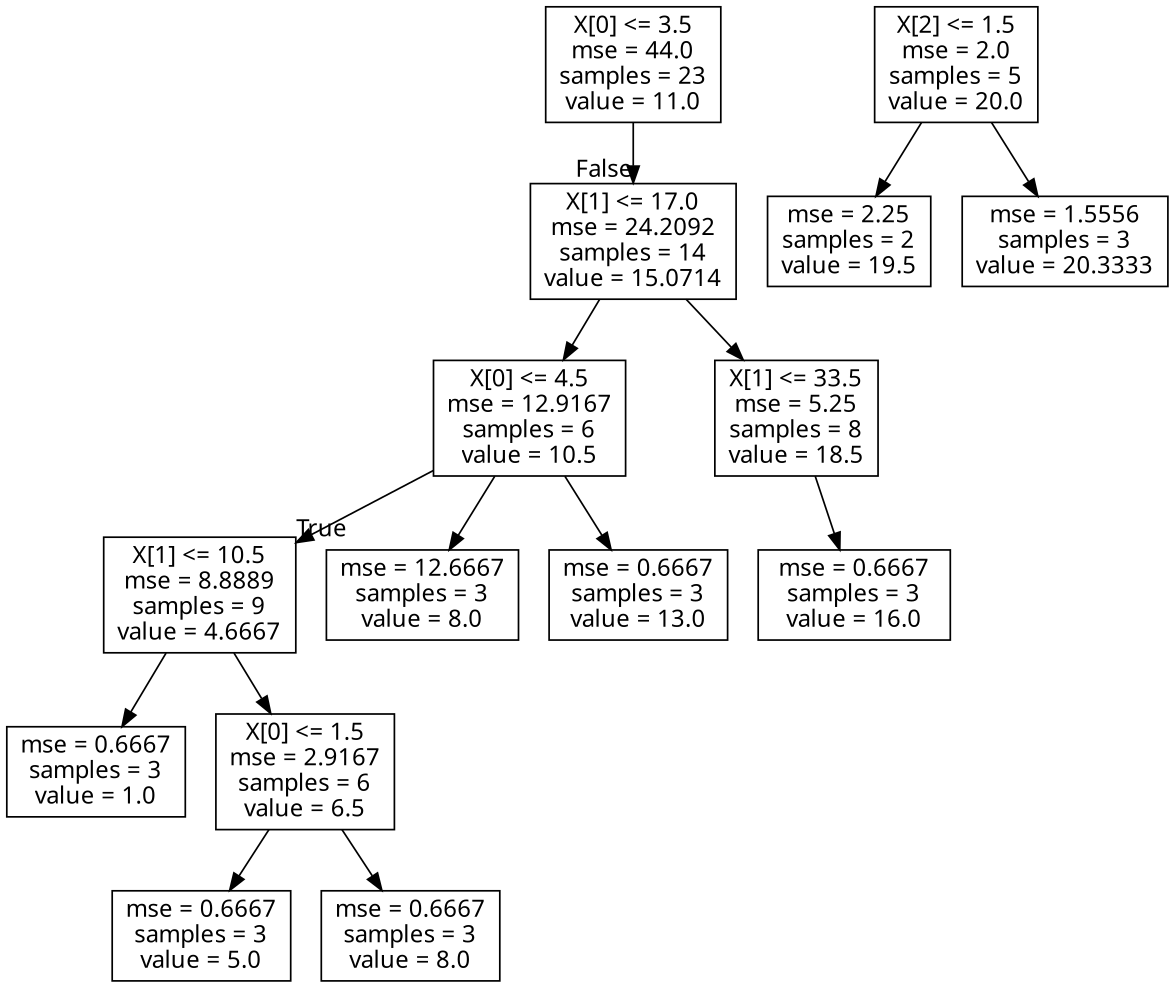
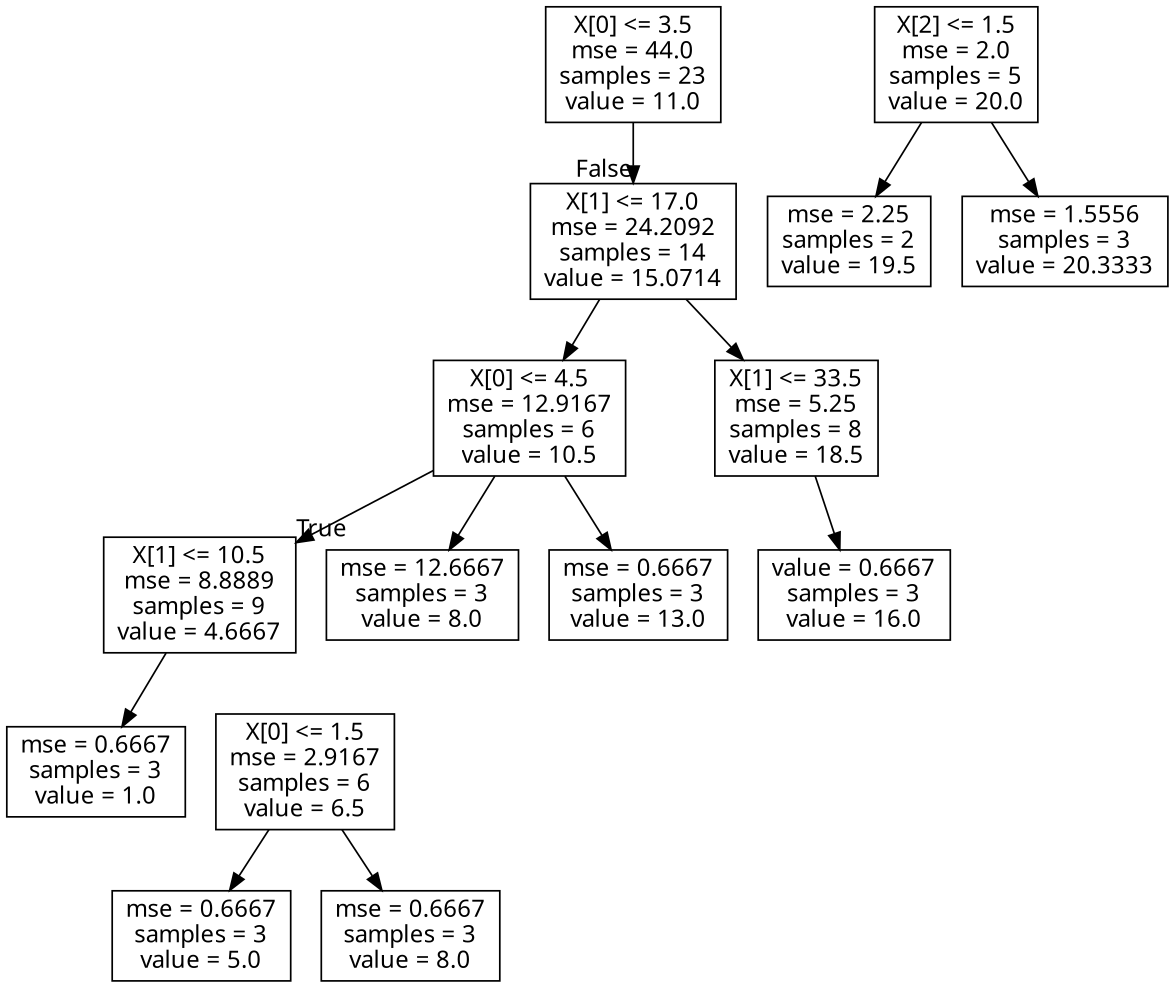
node "mse = 0.6667 samples = 3 value = 16.0": label "mse = 0.6667 samples = 3 value = 16.0" -> "value = 0.6667 samples = 3 value = 16.0"
edge "X[1] <= 10.5 mse = 8.8889 samples = 9 value = 4.6667" -> "X[0] <= 1.5 mse = 2.9167 samples = 6 value = 6.5": removed
